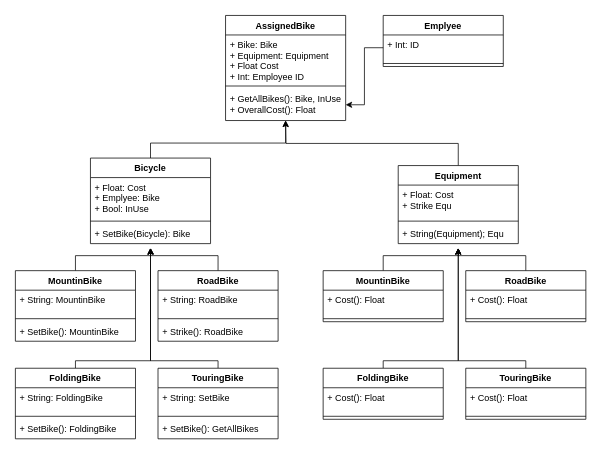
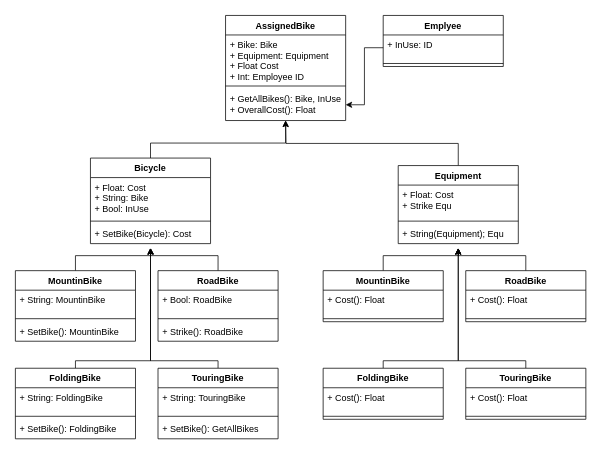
node "+ Int: ID": label "+ Int: ID" -> "+ InUse: ID"
node "+ Float: Cost + Emplyee: Bike + Bool: InUse": label "+ Float: Cost + Emplyee: Bike + Bool: InUse" -> "+ Float: Cost + String: Bike + Bool: InUse"
node "+ SetBike(Bicycle): Bike": label "+ SetBike(Bicycle): Bike" -> "+ SetBike(Bicycle): Cost"
node "+ String: RoadBike": label "+ String: RoadBike" -> "+ Bool: RoadBike"
node "+ String: SetBike": label "+ String: SetBike" -> "+ String: TouringBike"
